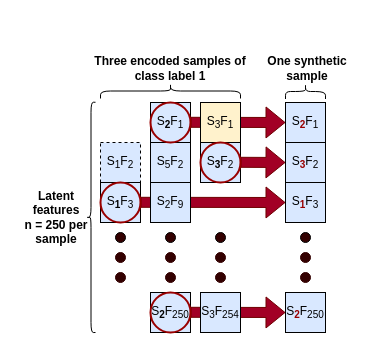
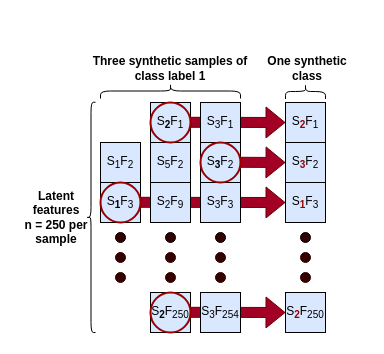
node "Three encoded samples of class label 1": label "Three encoded samples of class label 1" -> "Three synthetic samples of class label 1"
node "One synthetic sample": label "One synthetic sample" -> "One synthetic class"
node "S3F1": fillcolor #fff2cc -> #d9e8ff
node "S1F2": style dashed -> solid
node "S3F3": added
